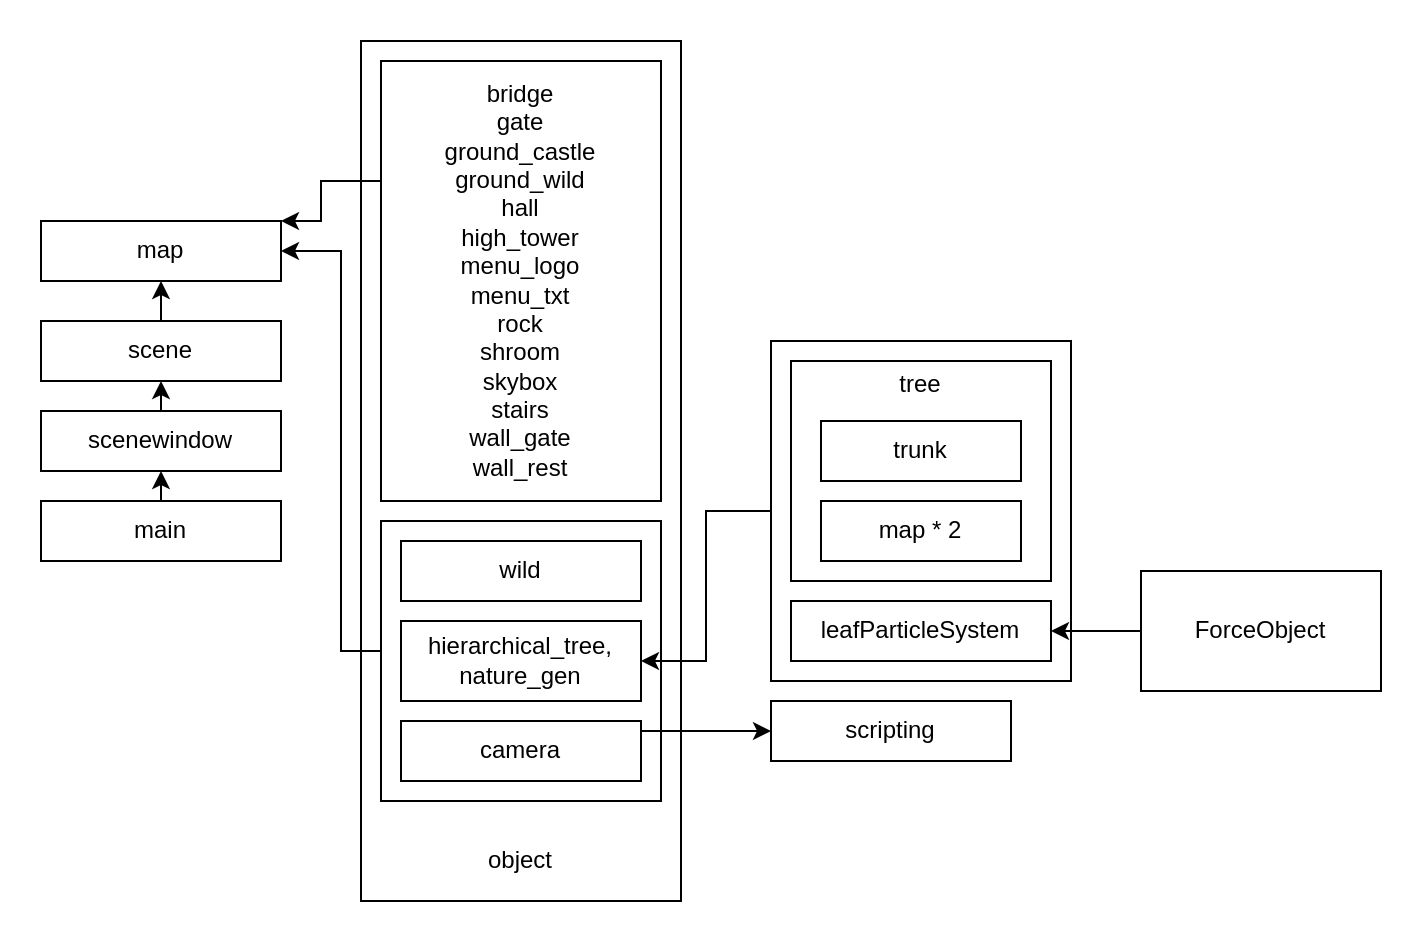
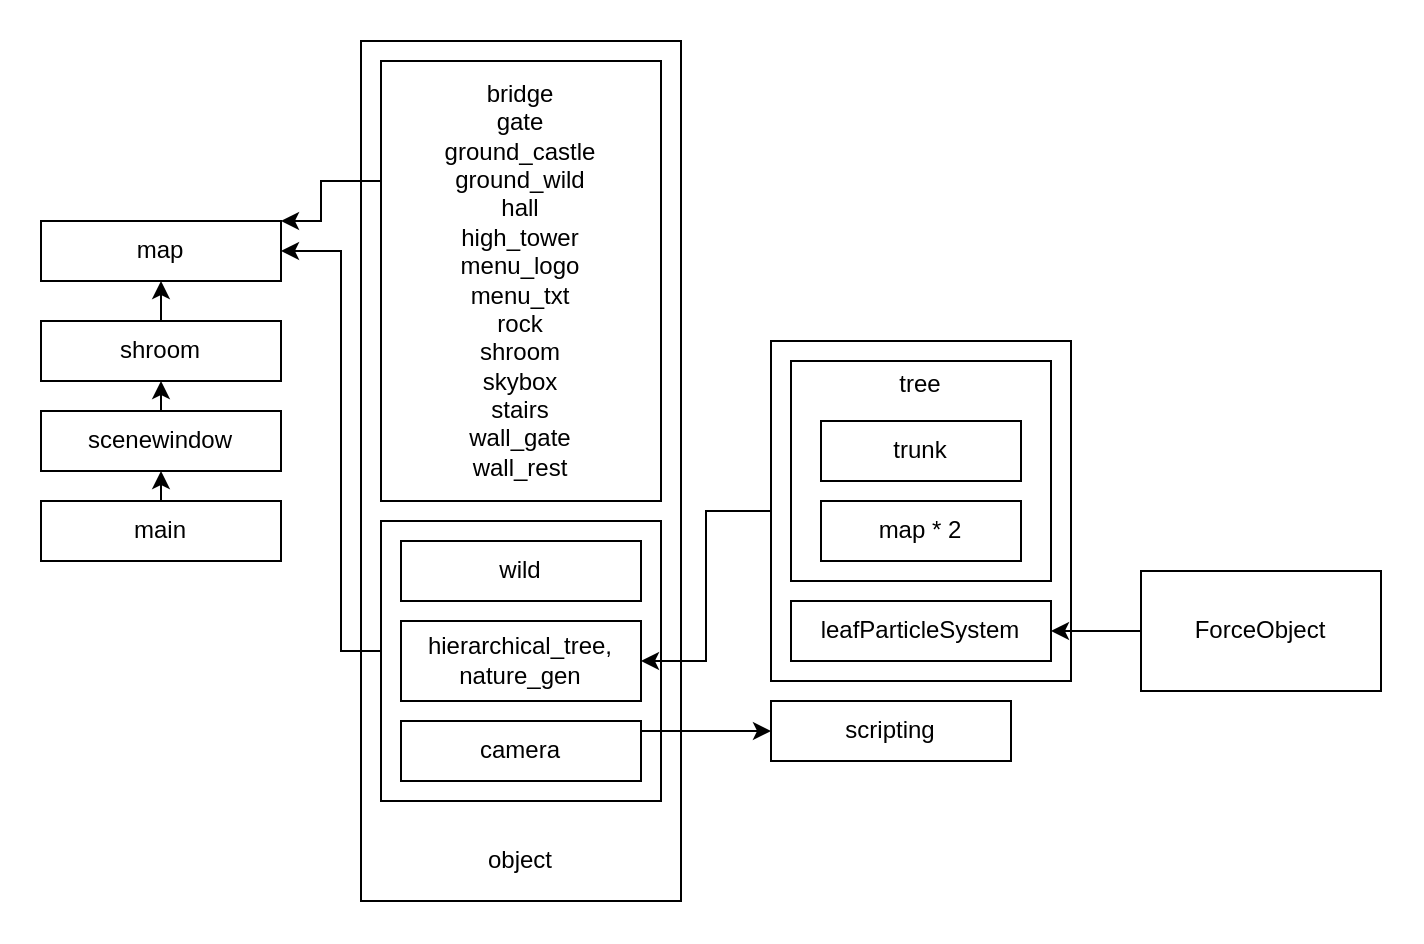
node "scene": label "scene" -> "shroom"
